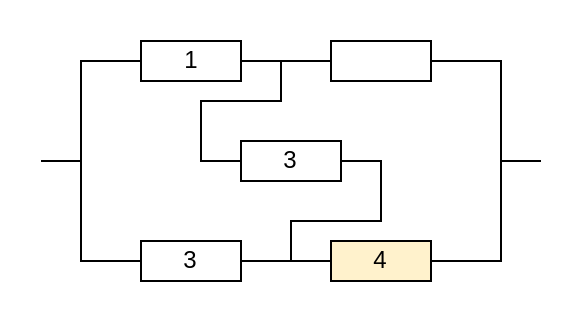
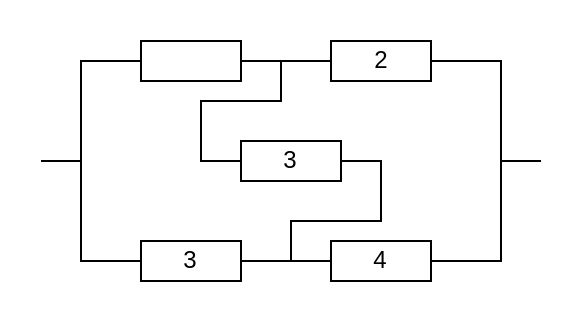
node "1": removed
node "2": added
node "4": fillcolor #fff2cc -> #ffffff
